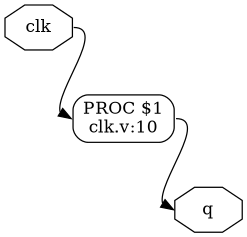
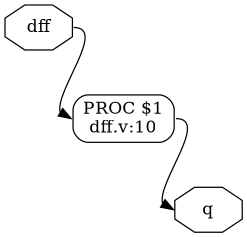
node "clk": label "clk" -> "dff"
node "PROC $1 clk.v:10": label "PROC $1 clk.v:10" -> "PROC $1 dff.v:10"
